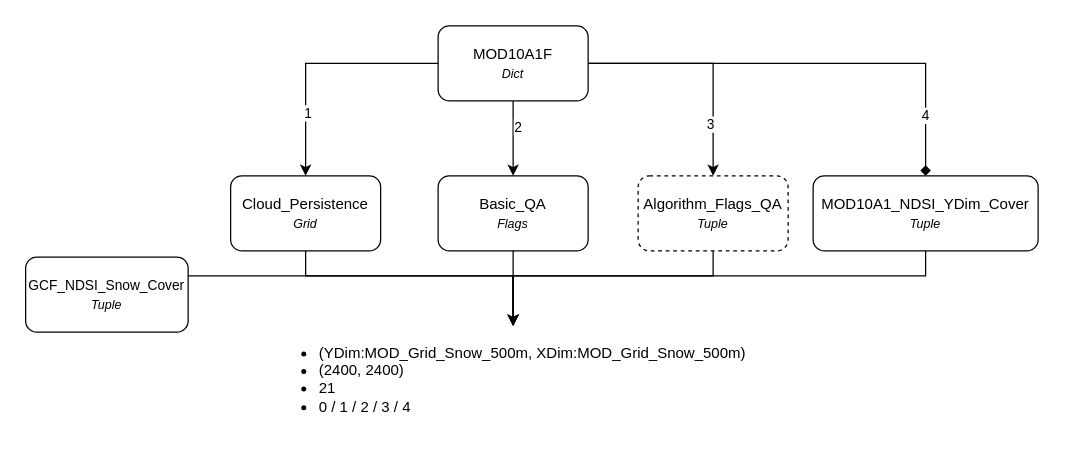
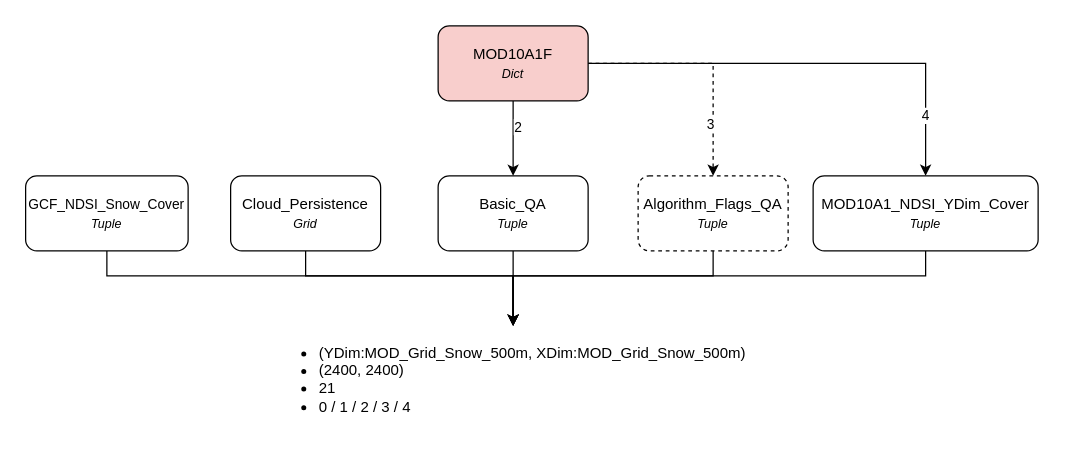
edge "MOD10A1F Dict" -> "Cloud_Persistence Grid": removed, label "1"
node "MOD10A1F Dict": fillcolor #ffffff -> #f8cecc
edge "MOD10A1F Dict" -> "Algorithm_Flags_QA Tuple": style solid -> dashed
edge "MOD10A1F Dict" -> "MOD10A1_NDSI_YDim_Cover Tuple": arrowhead diamond -> classic
node "Basic_QA Flags": label "Basic_QA Flags" -> "Basic_QA Tuple"
node "GCF_NDSI_Snow_Cover Tuple": moved (107, 294) -> (107, 213)
